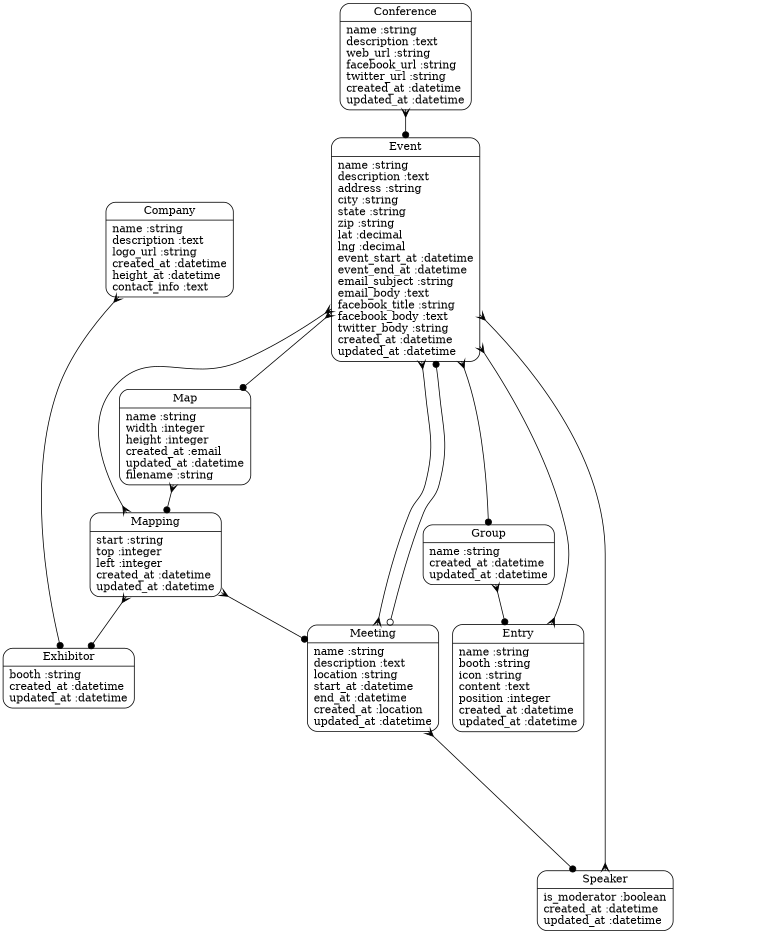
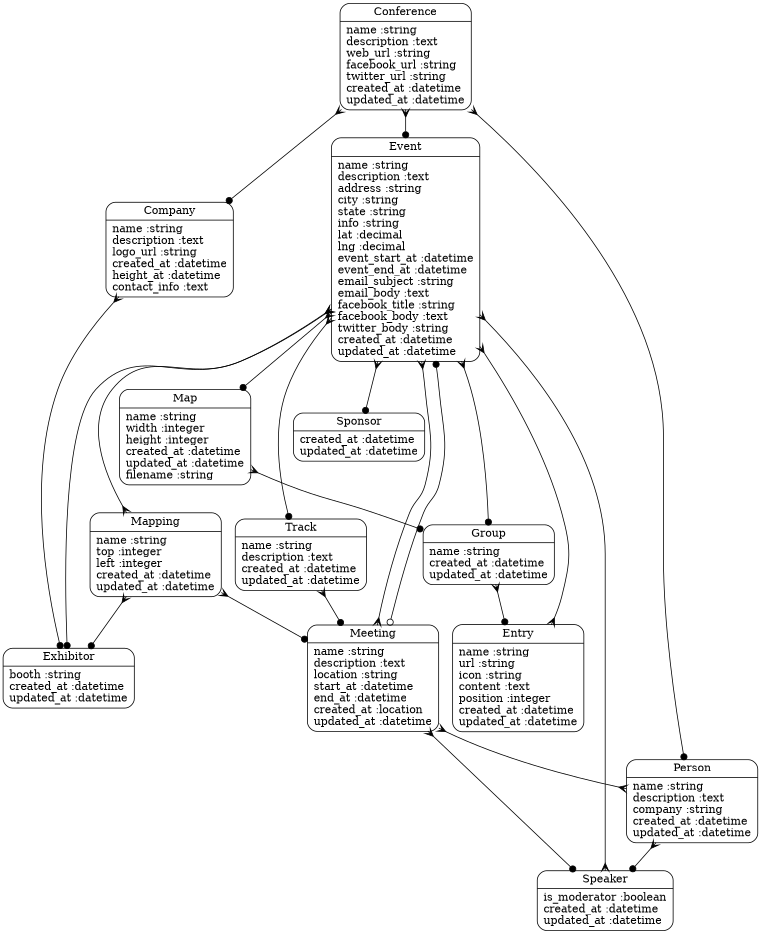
edge "Conference" -- "Company": added
node "Event": text "zip :string" -> "info :string"
edge "Event" -- "Exhibitor": added
node "Sponsor": added
node "Map": text "created_at :email" -> "created_at :datetime"
edge "Map" -- "Mapping": now "Map" -- "Group"
node "Mapping": text "start :string" -> "name :string"
node "Track": added
node "Entry": text "booth :string" -> "url :string"
node "Person": added
